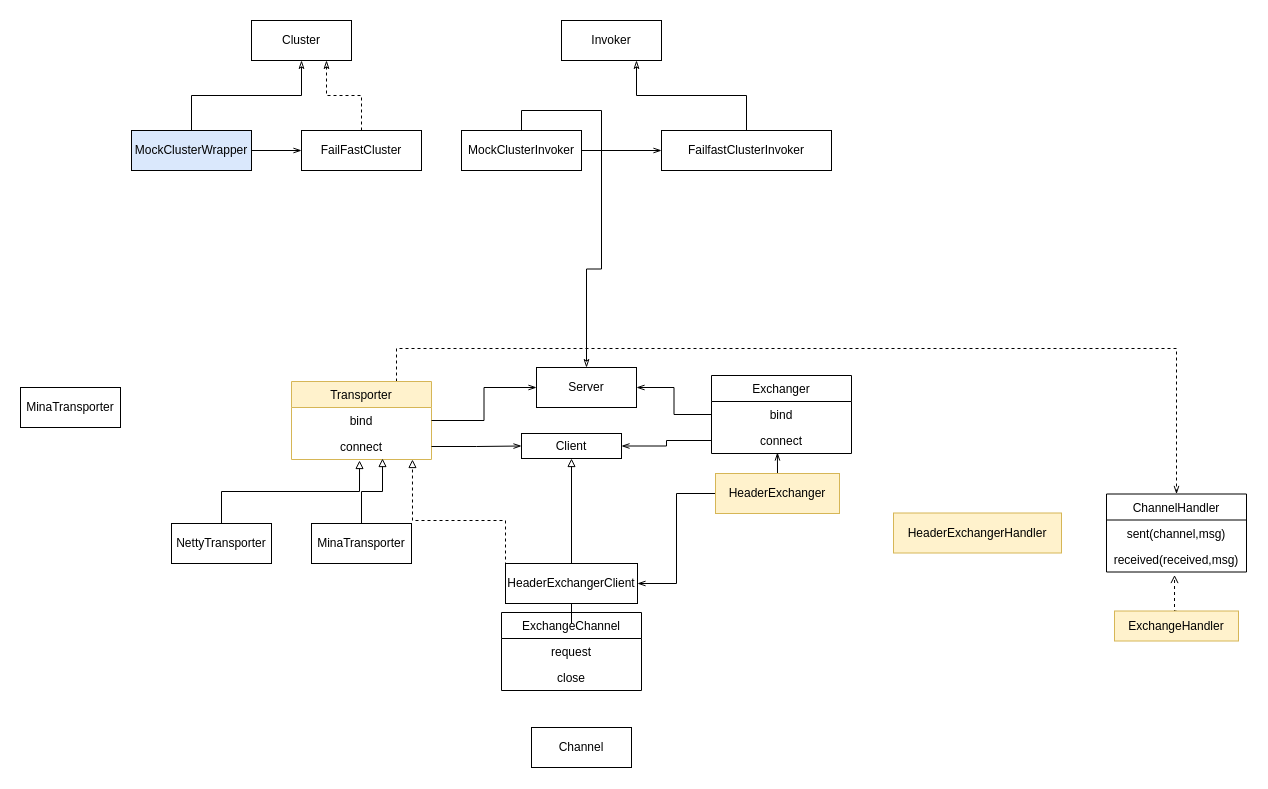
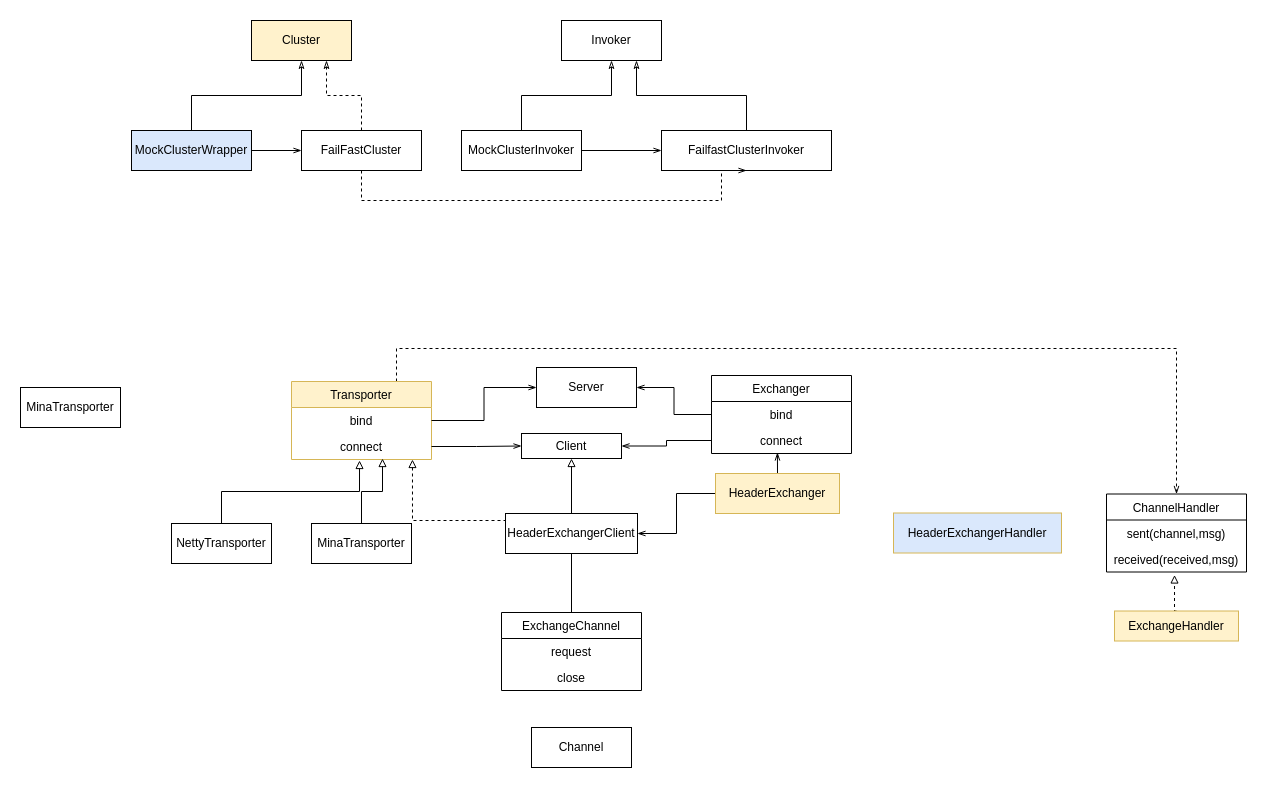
node "Cluster": fillcolor #ffffff -> #fff2cc
edge "FailFastCluster" -> "FailfastClusterInvoker": added
edge "MockClusterInvoker" -> "Server": now "MockClusterInvoker" -> "Invoker"
node "HeaderExchangerHandler": fillcolor #fff2cc -> #dae8fc
edge "ExchangeHandler" -> "received(received,msg)": arrowhead open -> block
node "HeaderExchangerClient": moved (572, 584) -> (572, 534)
